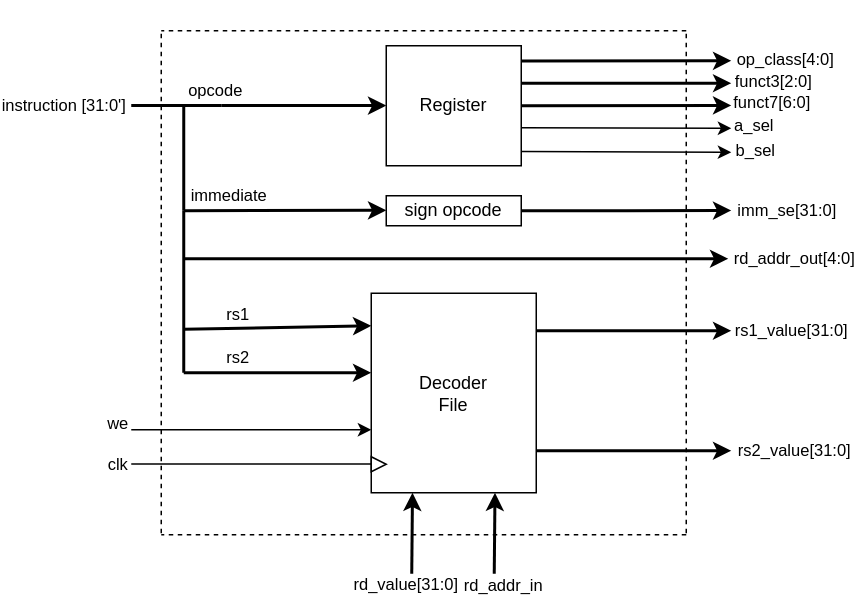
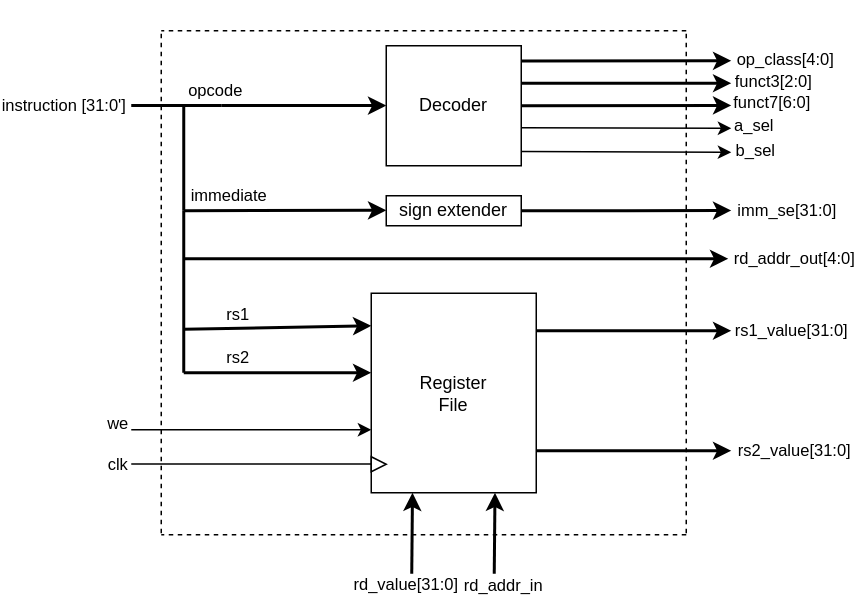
node "Register": label "Register" -> "Decoder"
node "sign opcode": label "sign opcode" -> "sign extender"
node "Decoder File": label "Decoder File" -> "Register File"
